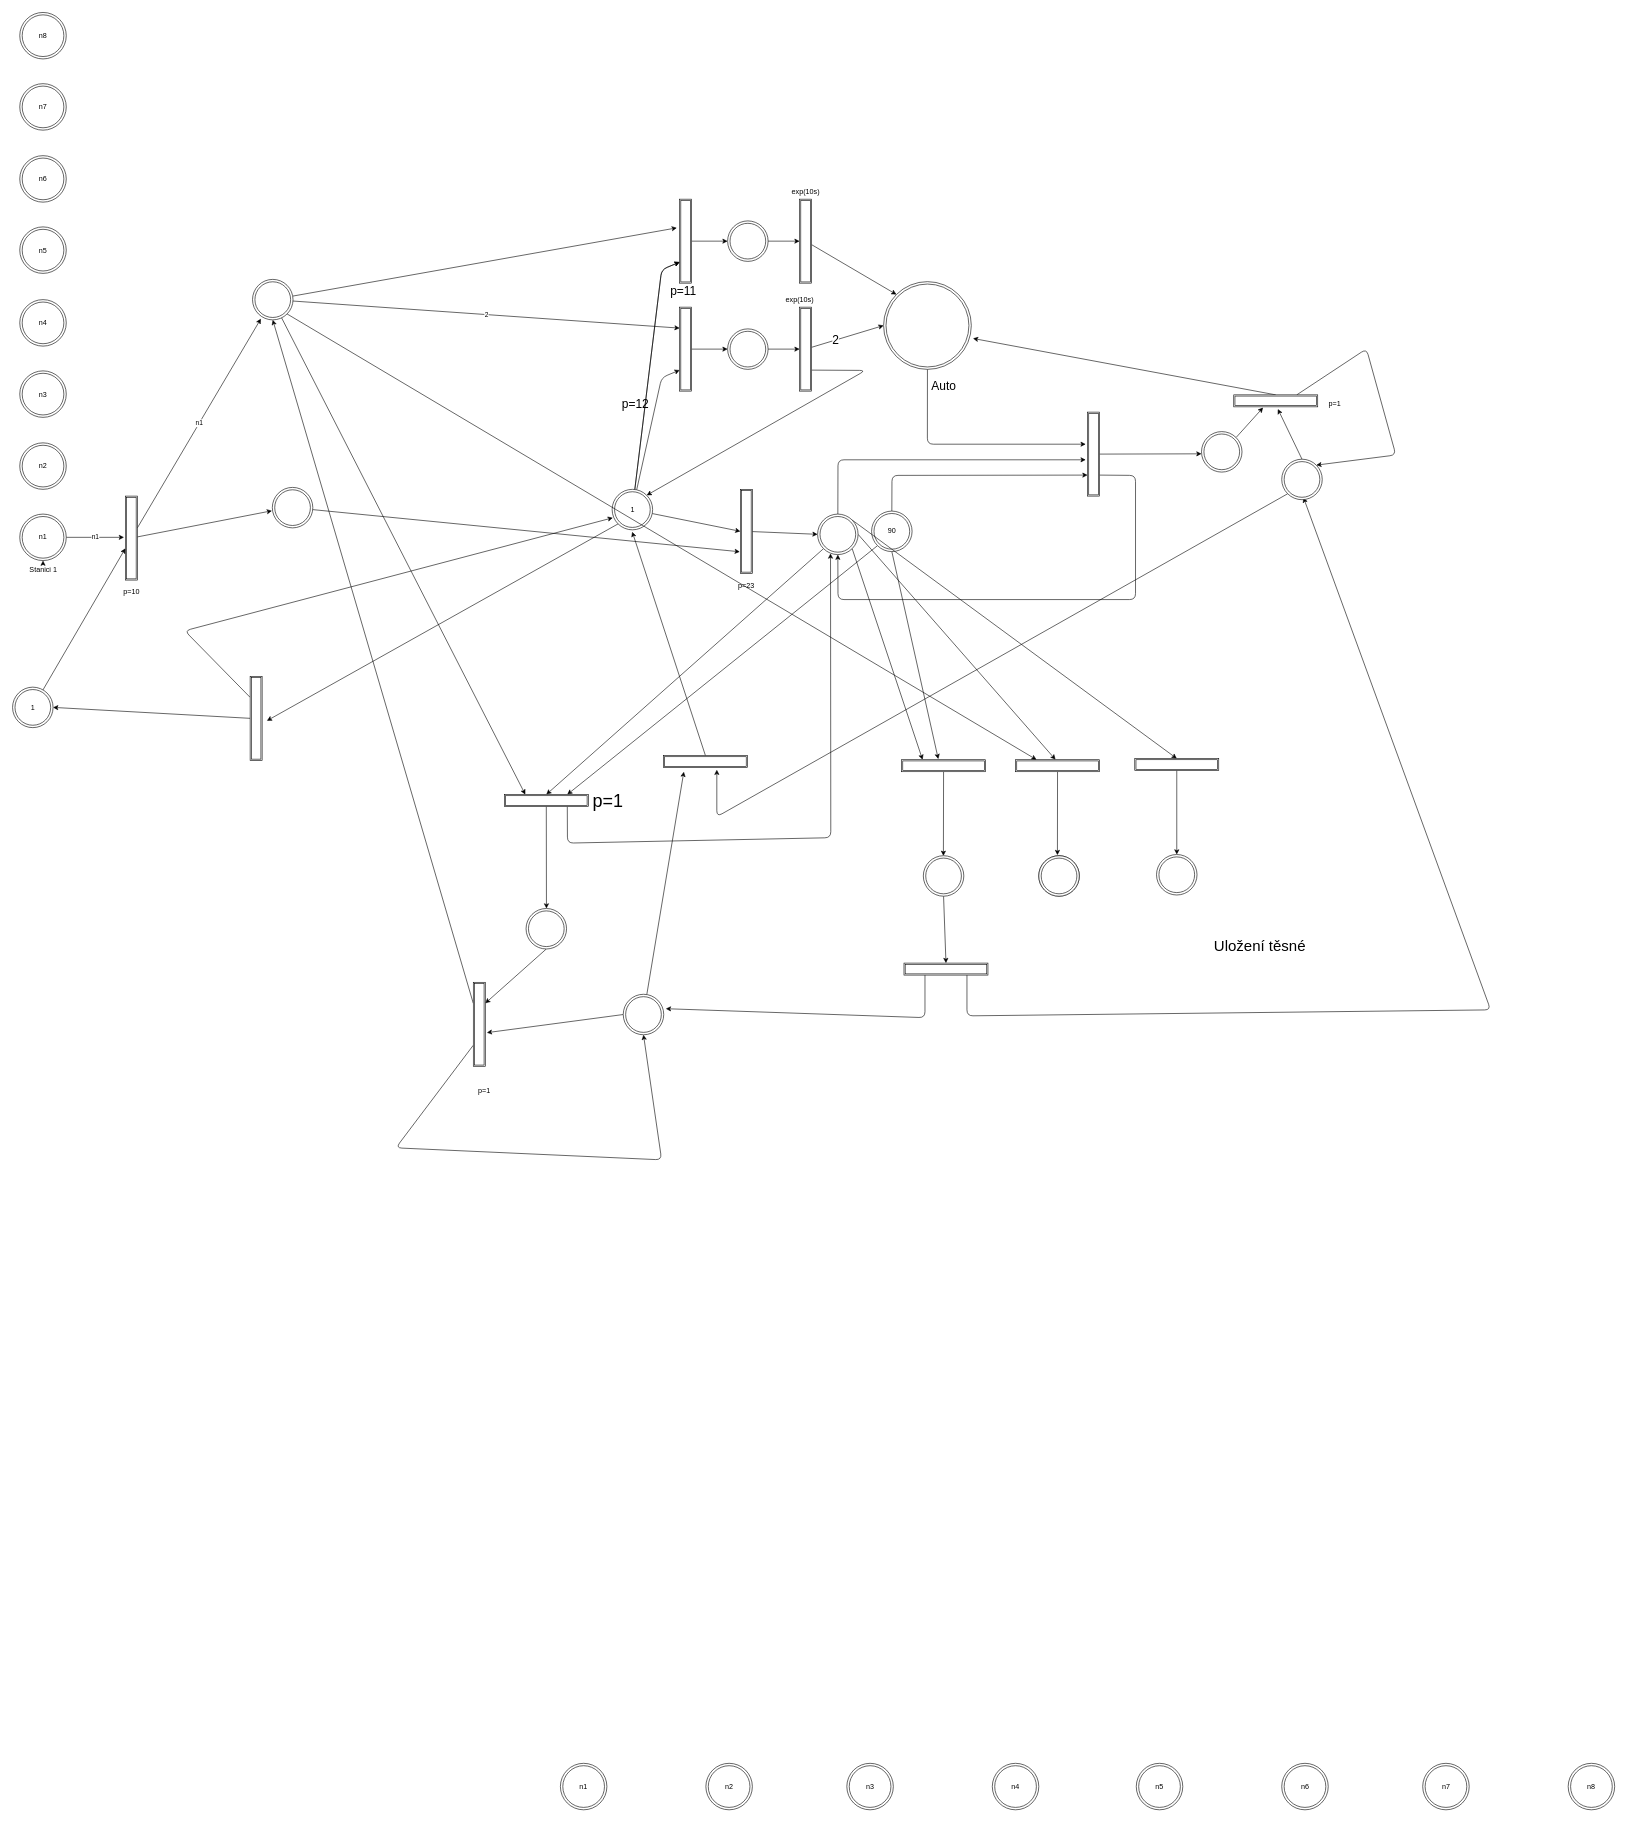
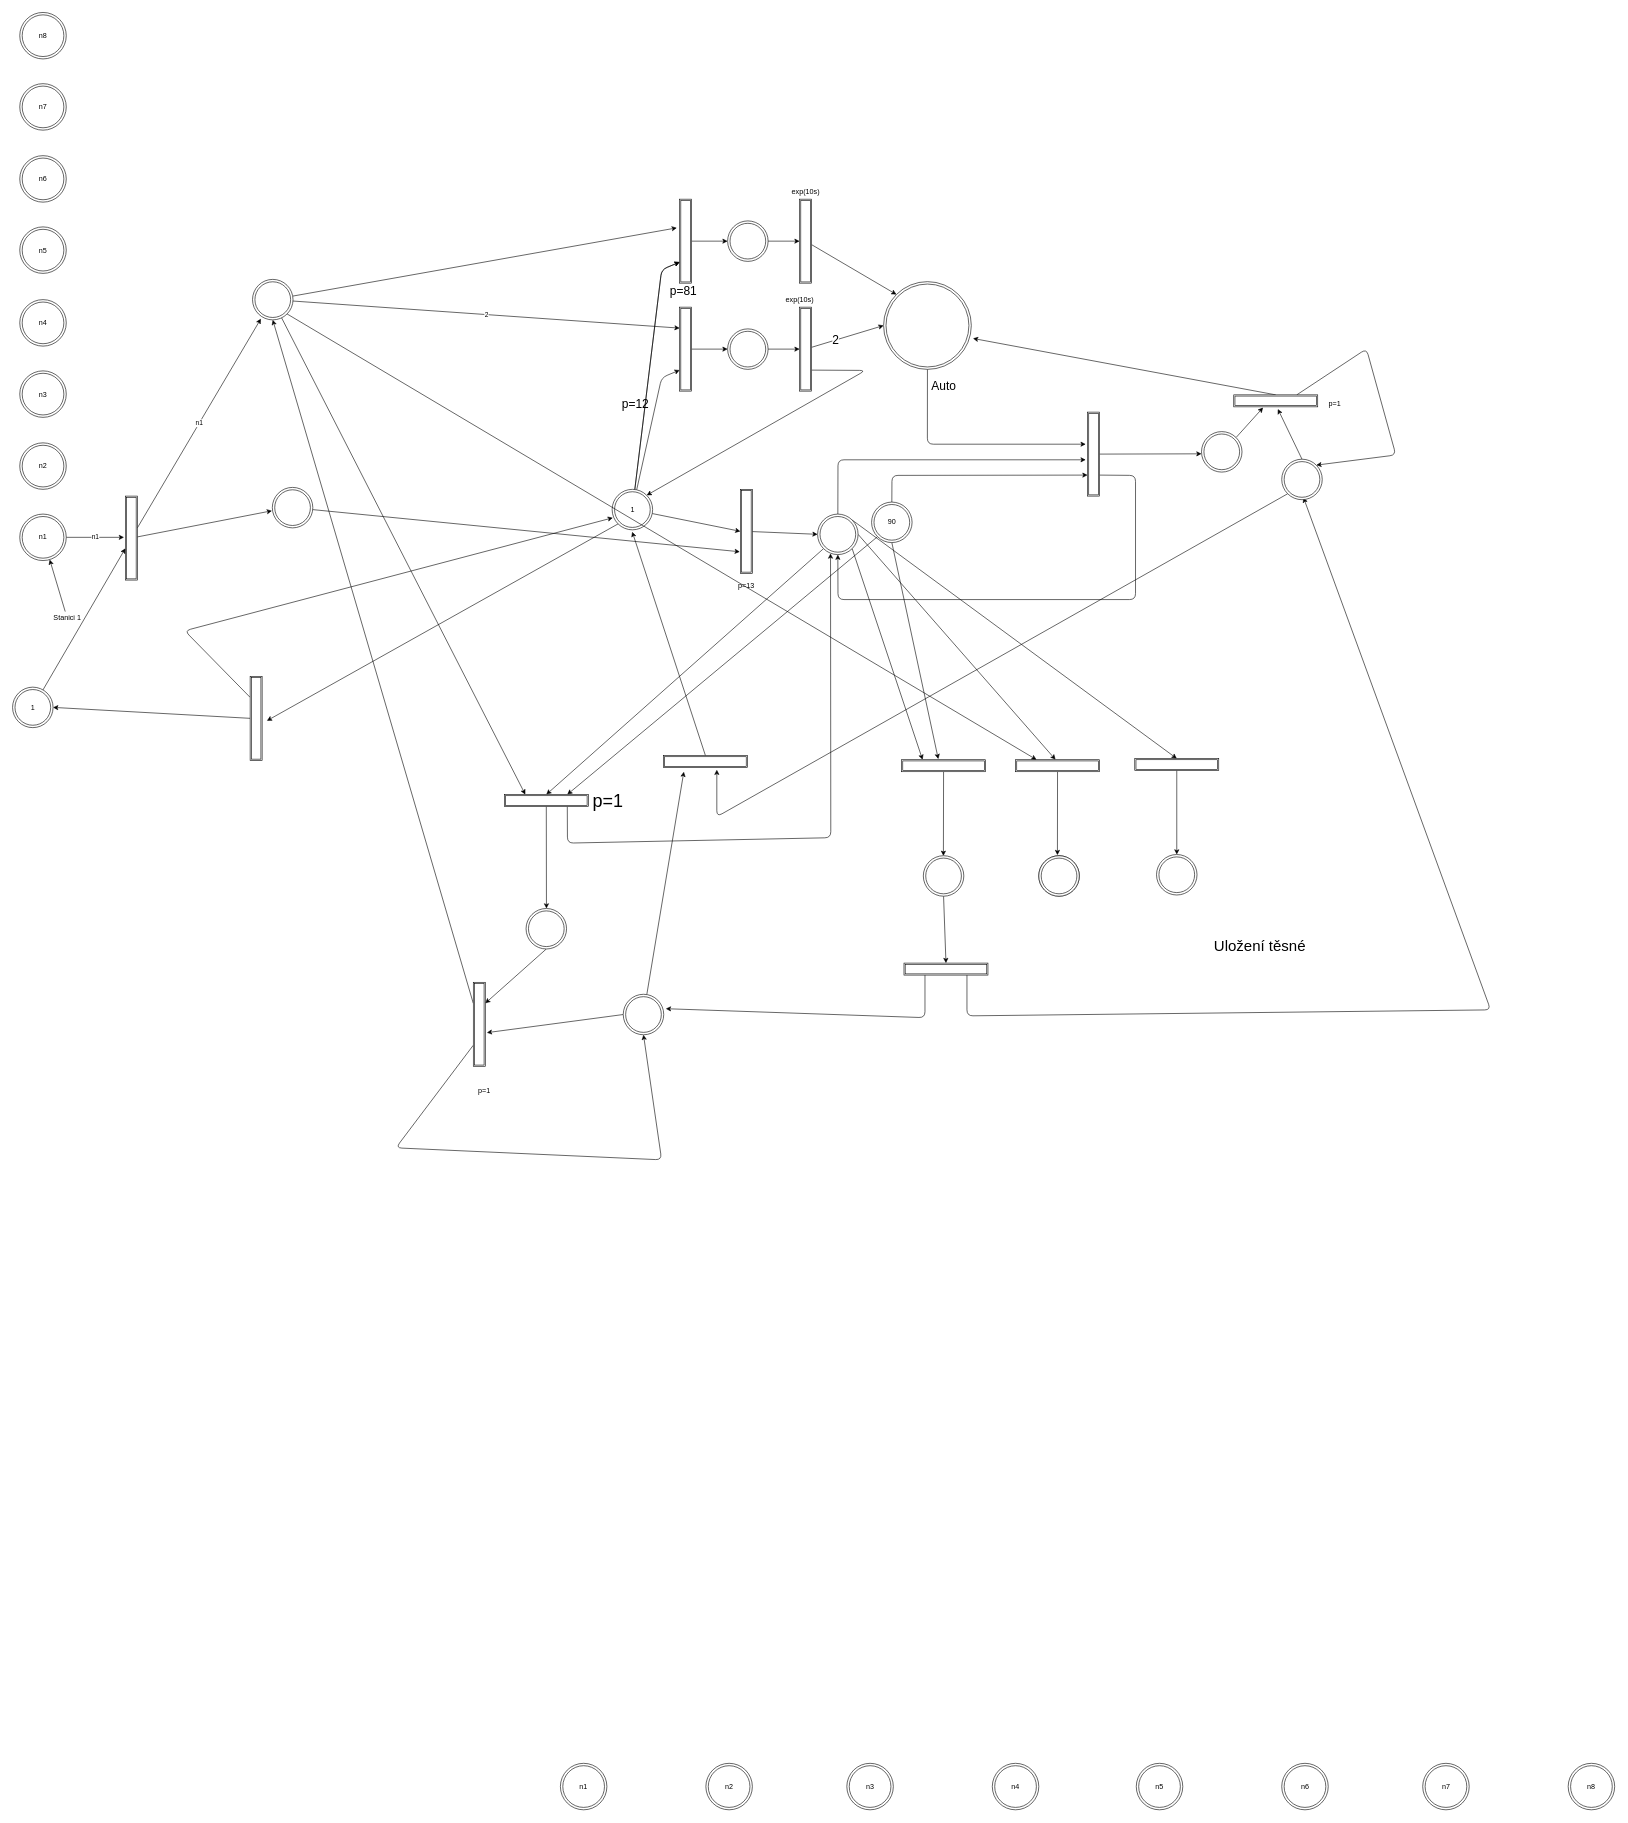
node "p=11": label "p=11" -> "p=81"
node "90": moved (892, 531) -> (892, 522)
node "Stanici 1": moved (43, 570) -> (67, 618)
node "p=23": label "p=23" -> "p=13"
node "p=10": removed
